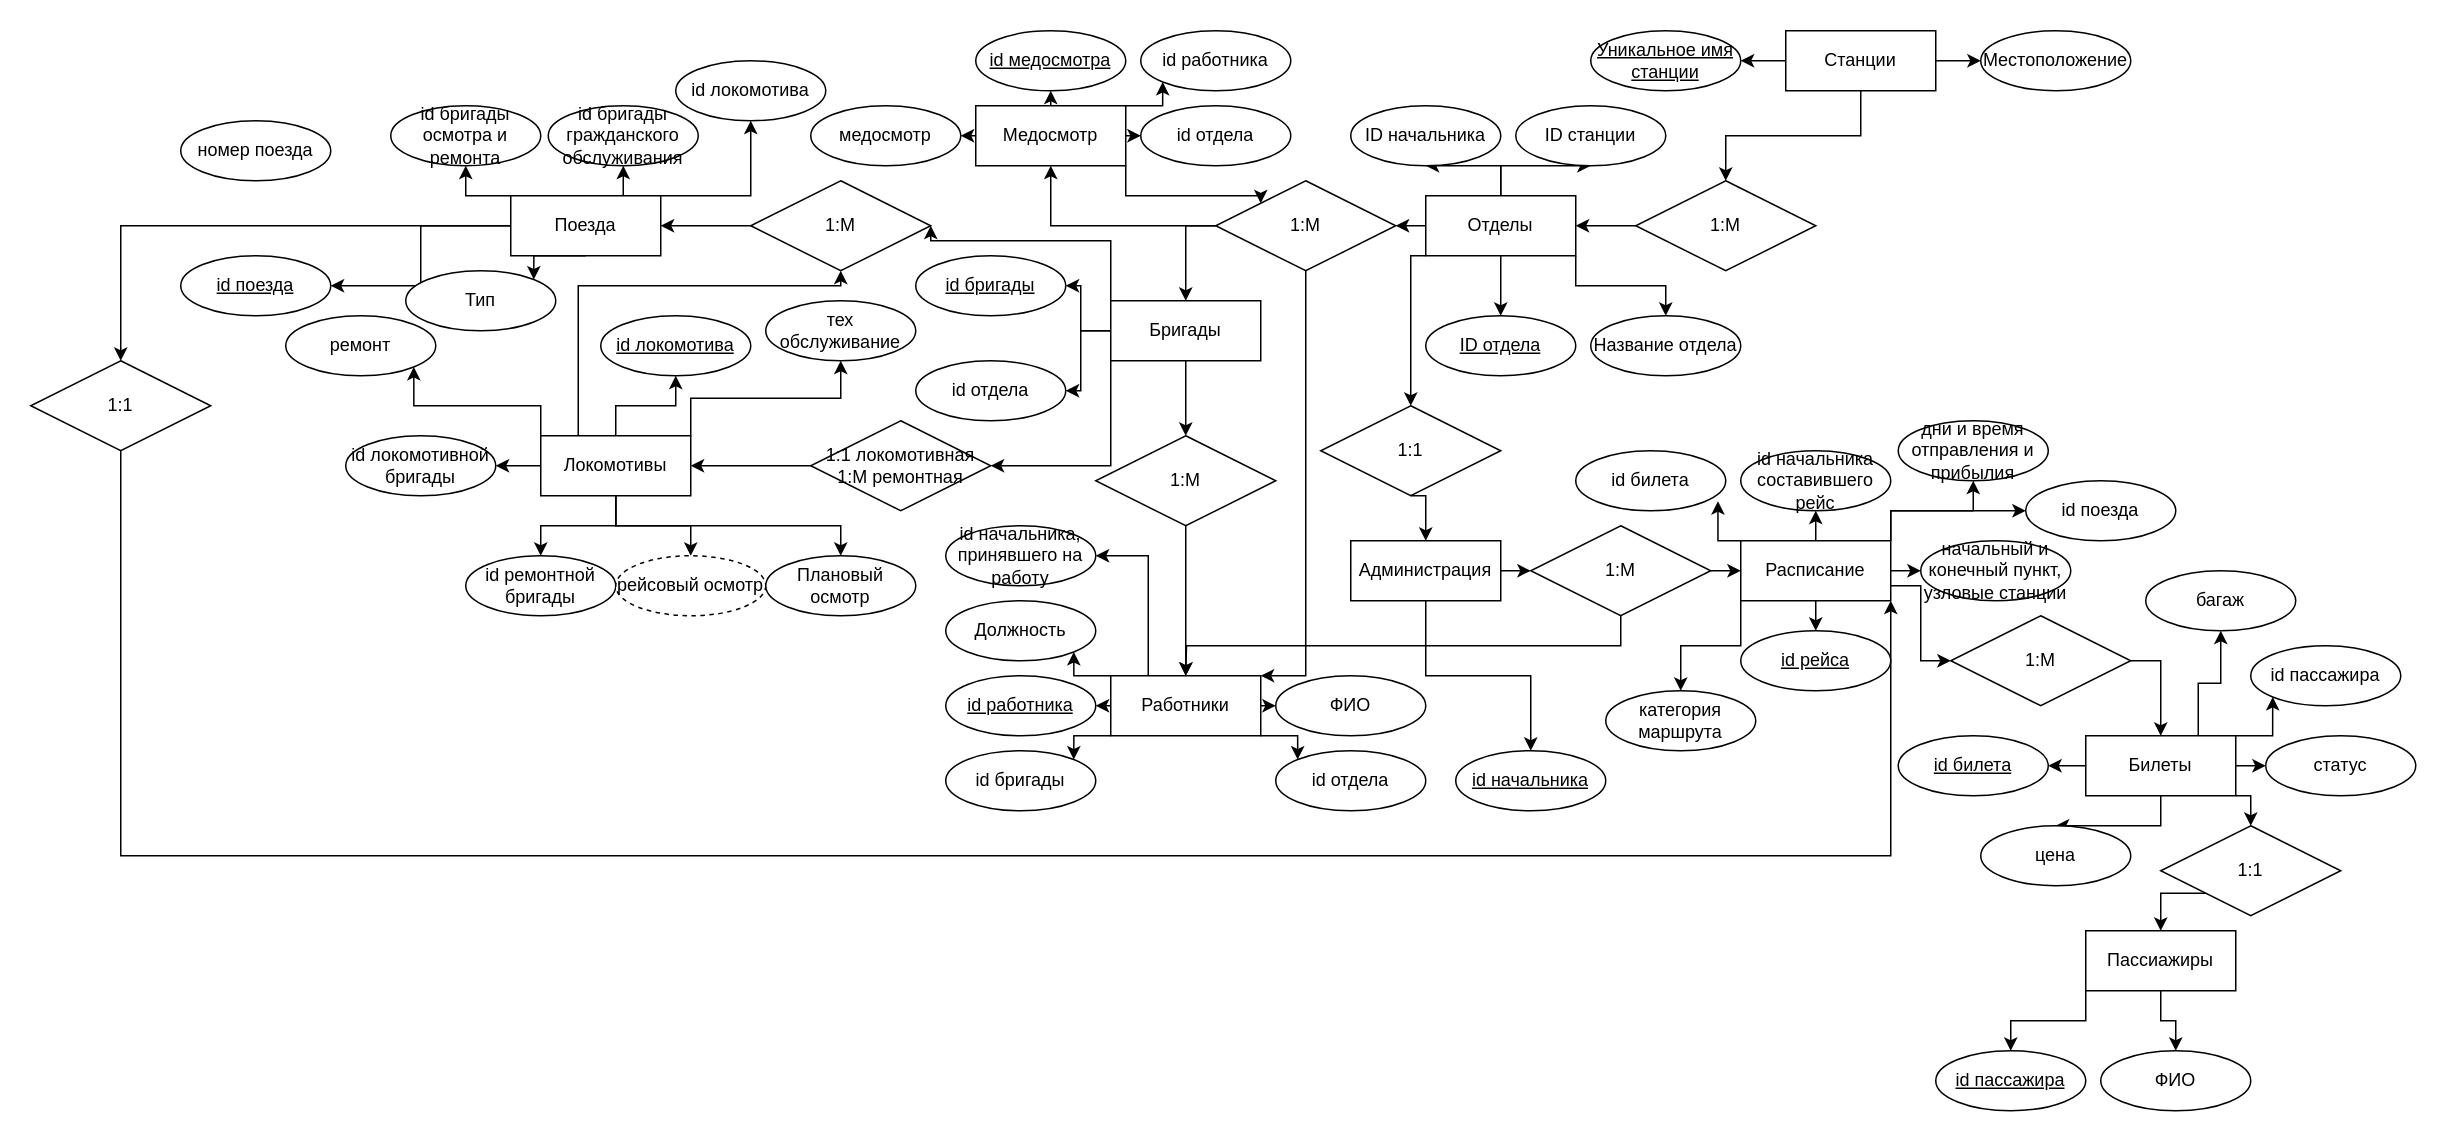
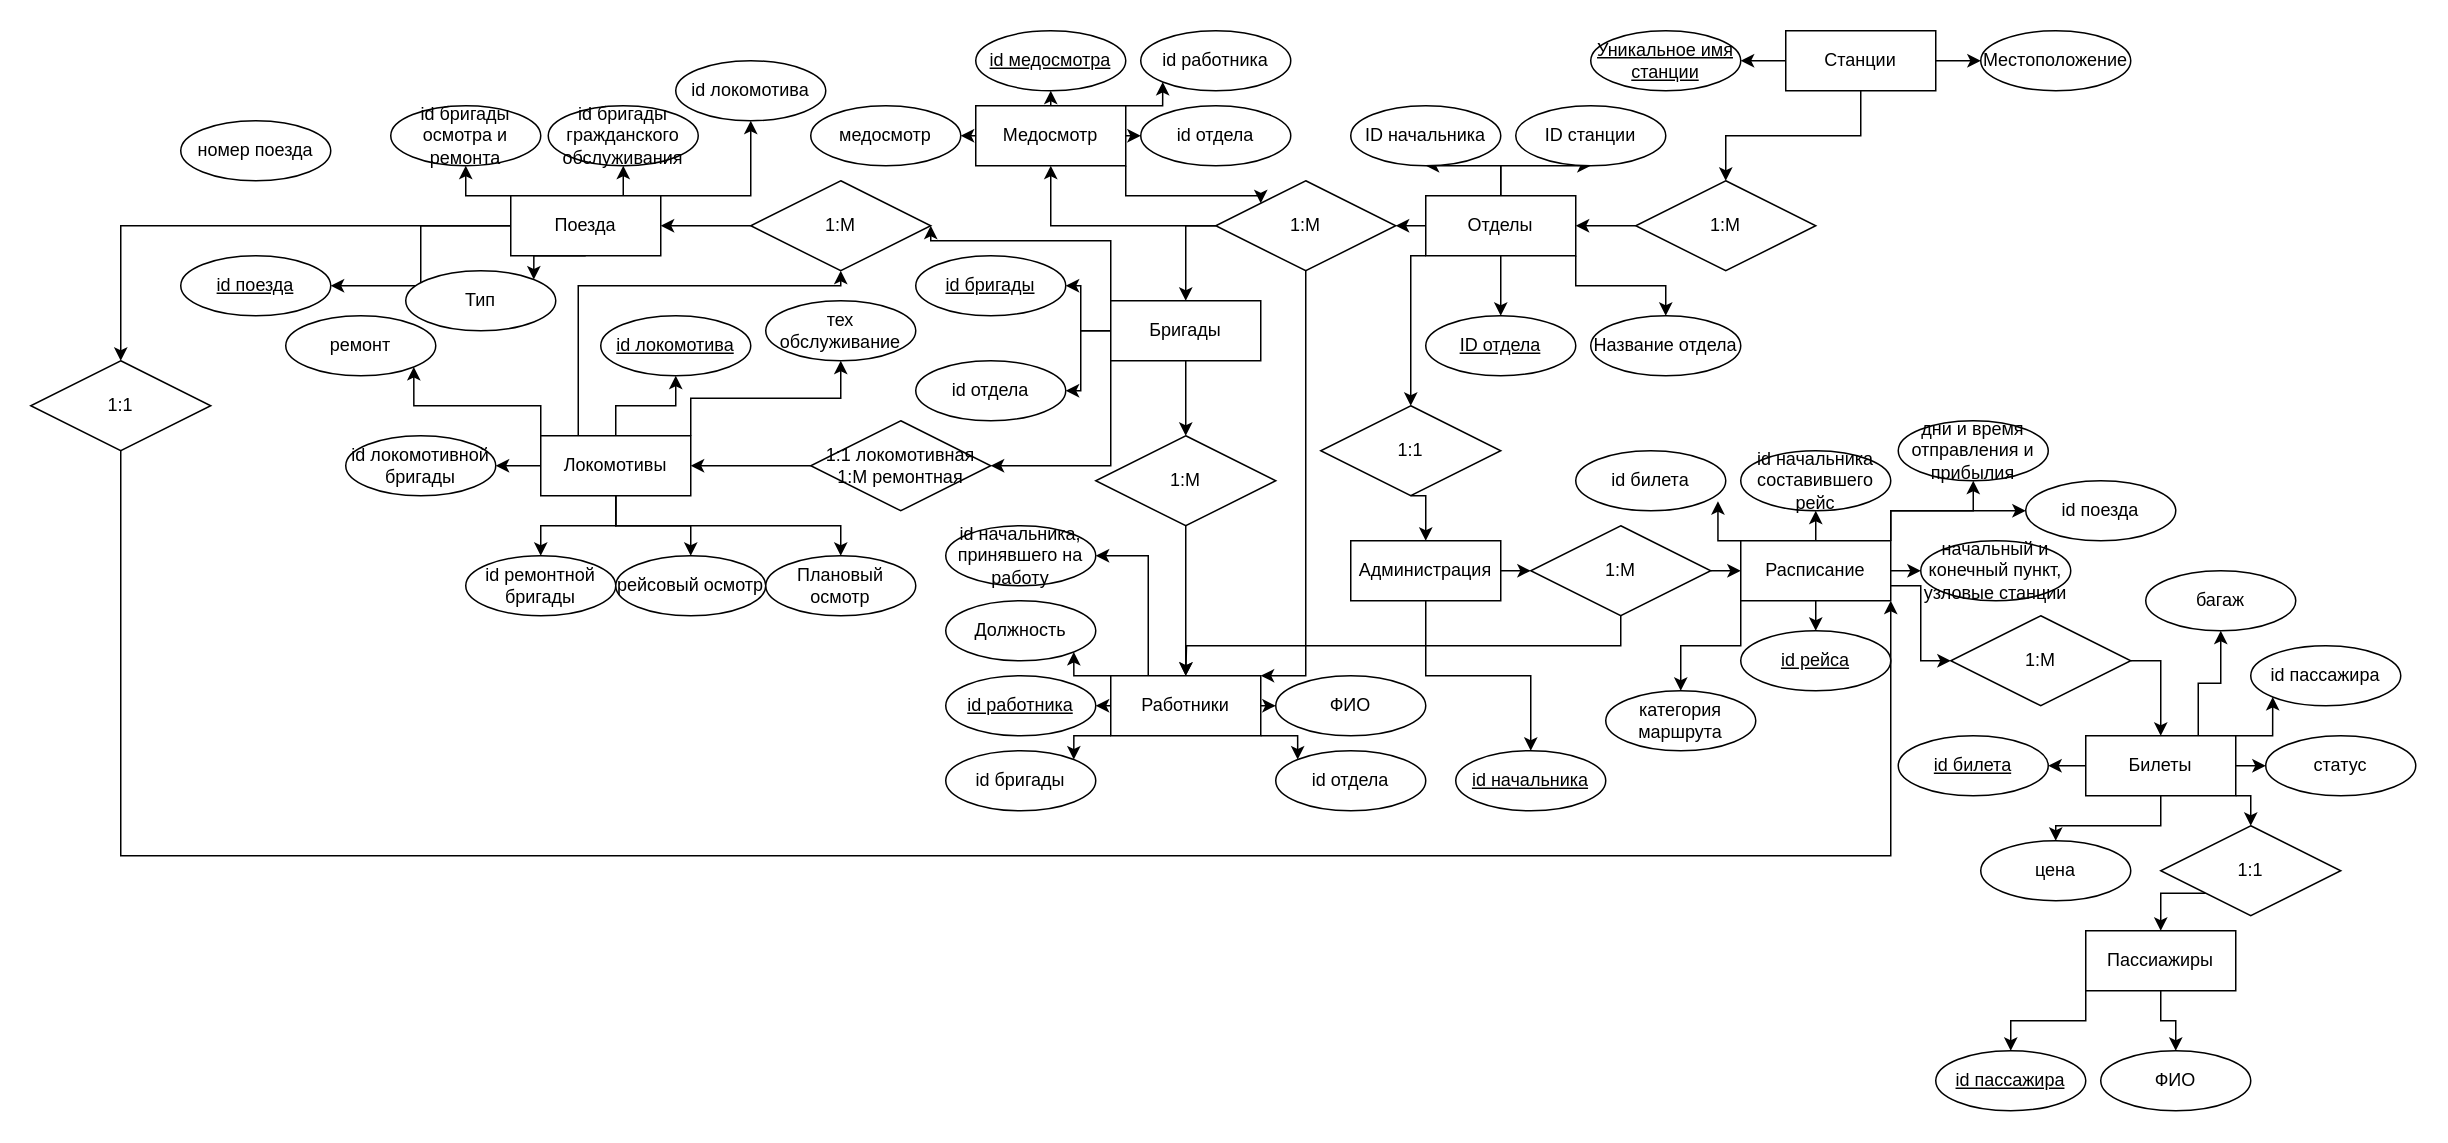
node "рейсовый осмотр": style dashed -> solid
node "цена": moved (2056, 856) -> (2056, 871)
